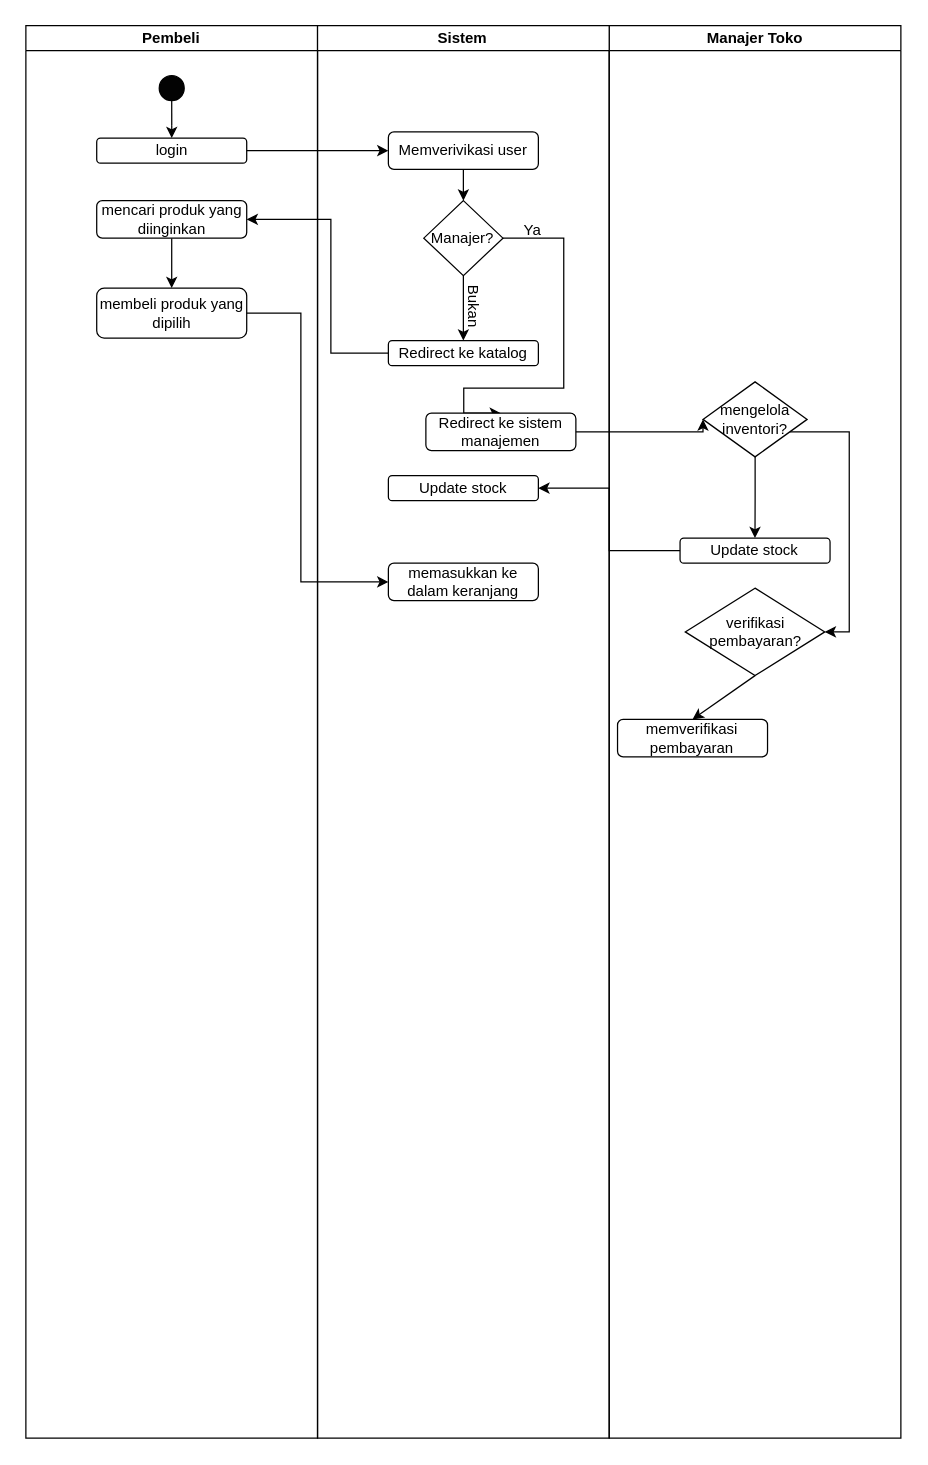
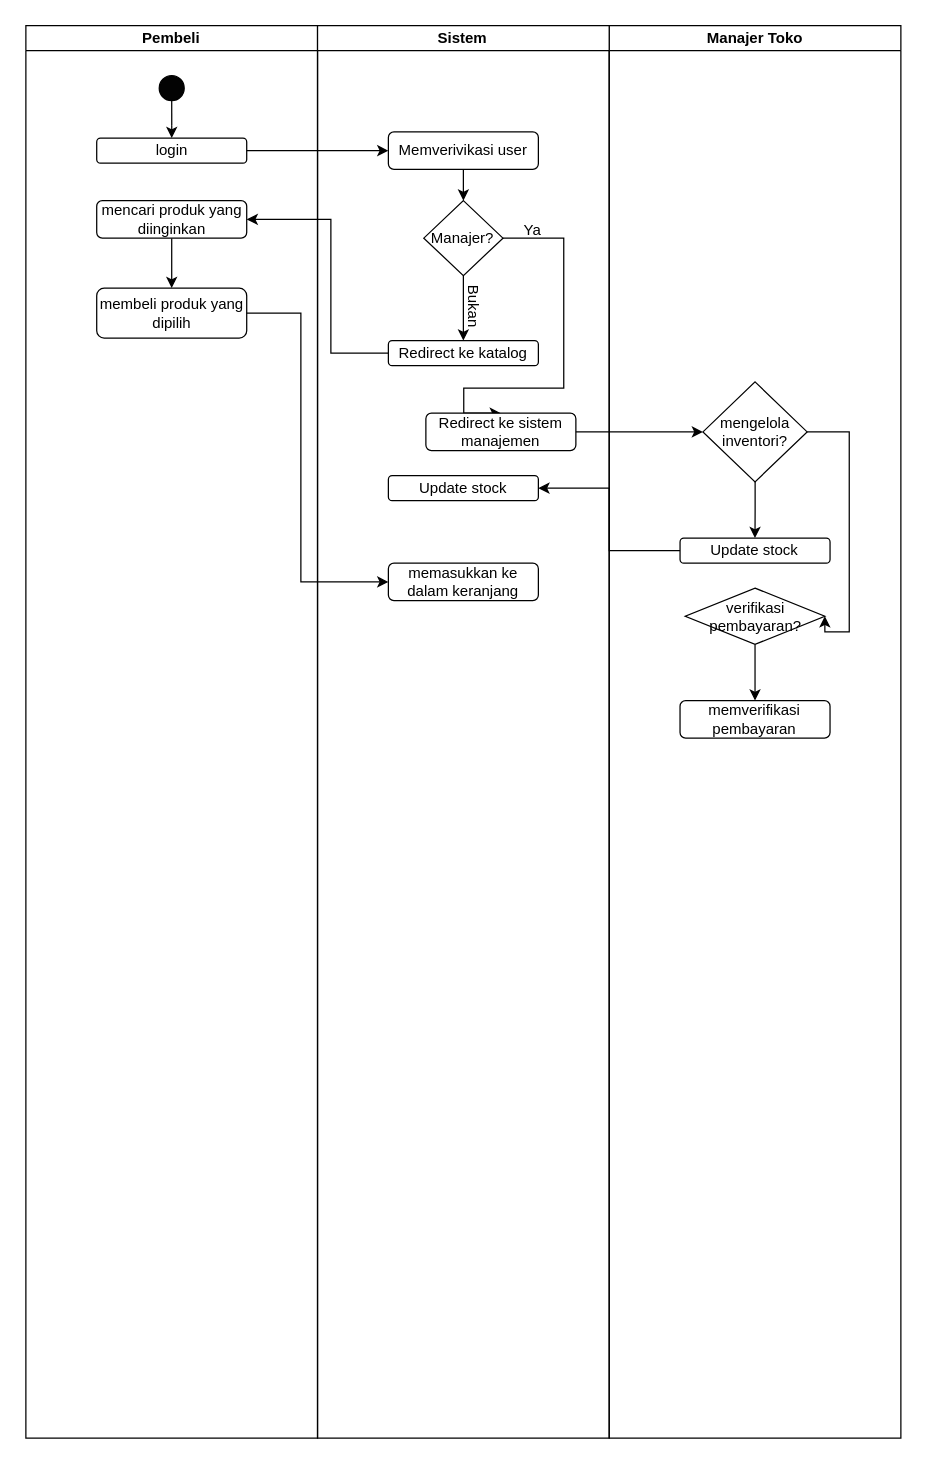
node "mengelola inventori?": size 104x75 -> 104x100
node "verifikasi pembayaran?": size 140x88 -> 140x56
node "memverifikasi pembayaran": moved (692, 738) -> (755, 719)
